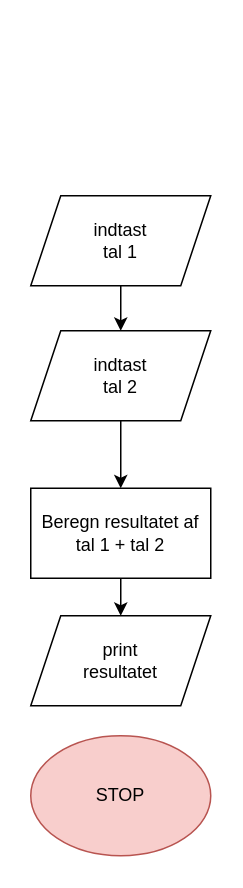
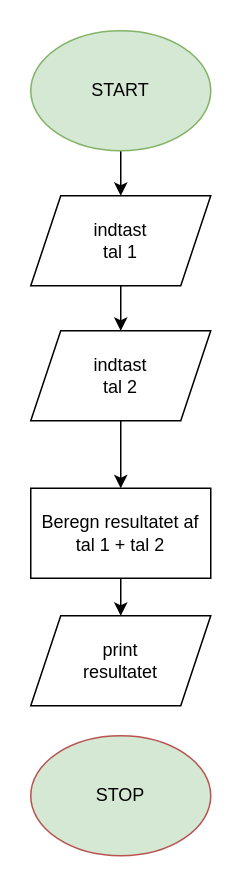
node "START": added
edge "START" -> "indtast tal 1": added
node "STOP": fillcolor #f8cecc -> #d5e8d4
